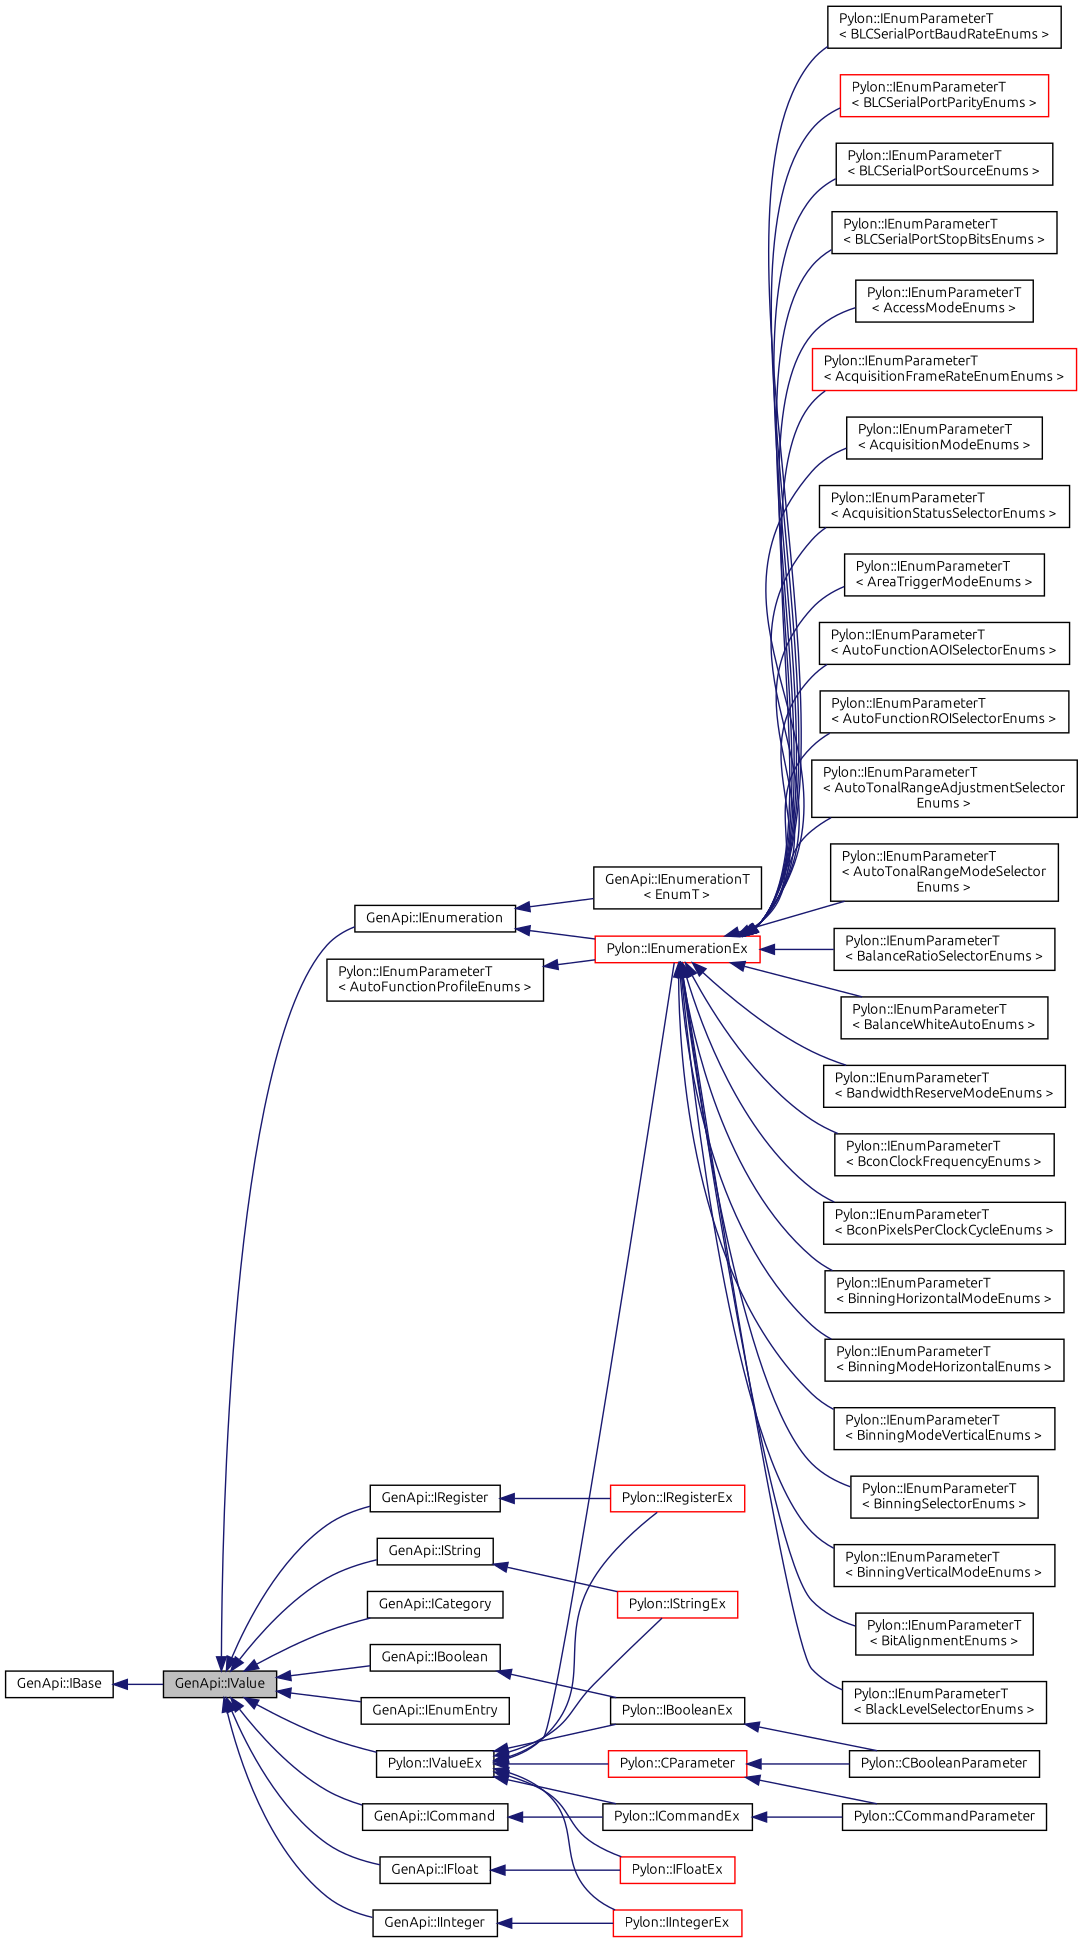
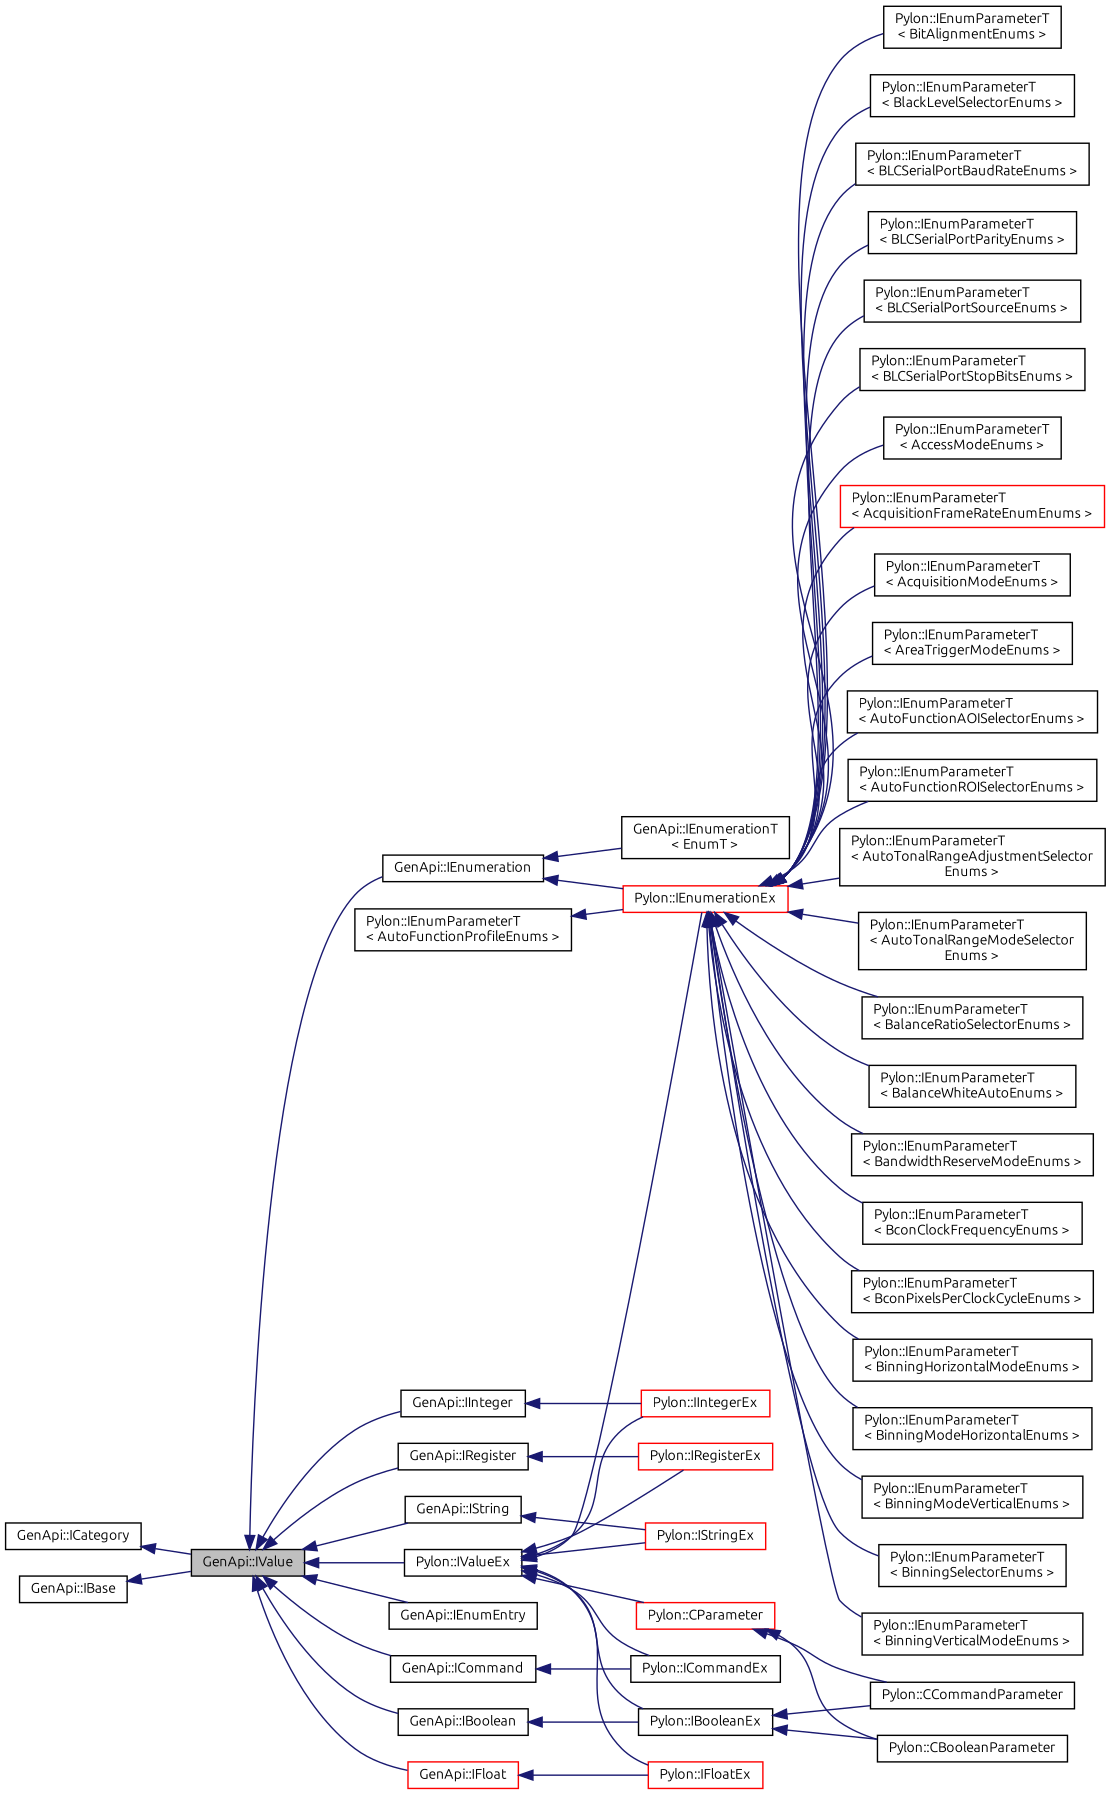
node "Pylon::IEnumParameterT < BLCSerialPortParityEnums >": color red -> black
node "Pylon::IEnumParameterT < AcquisitionStatusSelectorEnums >": removed
edge "GenApi::ICategory" -> "GenApi::IValue": reversed
edge "Pylon::CCommandParameter" -> "Pylon::ICommandEx": now "Pylon::CCommandParameter" -> "Pylon::IBooleanEx"
node "GenApi::IFloat": color black -> red
